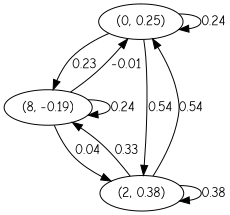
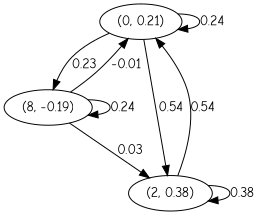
node "(0, 0.25)": label "(0, 0.25)" -> "(0, 0.21)"
edge "(8, -0.19)" -> "(2, 0.38)": label "0.04" -> "0.03"
edge "(2, 0.38)" -> "(8, -0.19)": removed, label "0.33"
